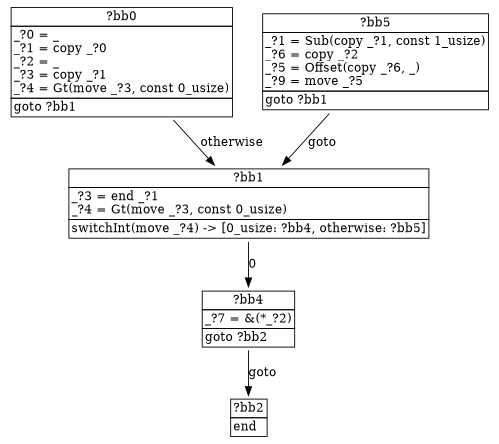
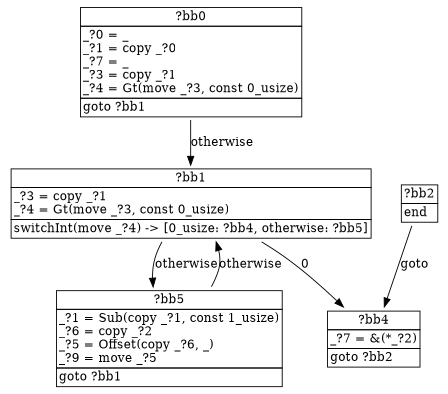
node "?bb0": text "_?2 = _" -> "_?7 = _"
edge "?bb5" -> "?bb1": label "goto" -> "otherwise"
node "?bb1": text "_?3 = end _?1" -> "_?3 = copy _?1"
edge "?bb1" -> "?bb5": added, label "otherwise"
edge "?bb4" -> "?bb2": reversed
